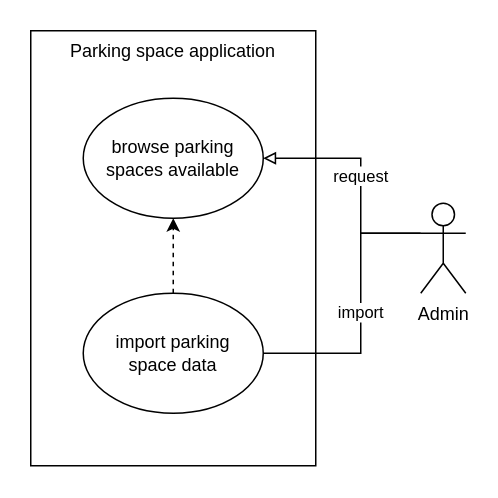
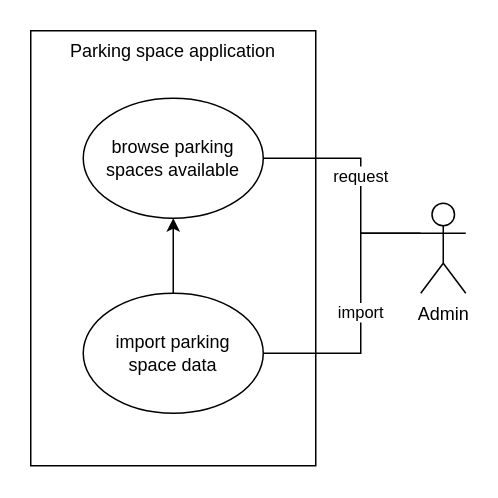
edge "Admin" -> "browse parking spaces available": arrowhead block -> none
edge "import parking space data" -> "browse parking spaces available": style dashed -> solid
